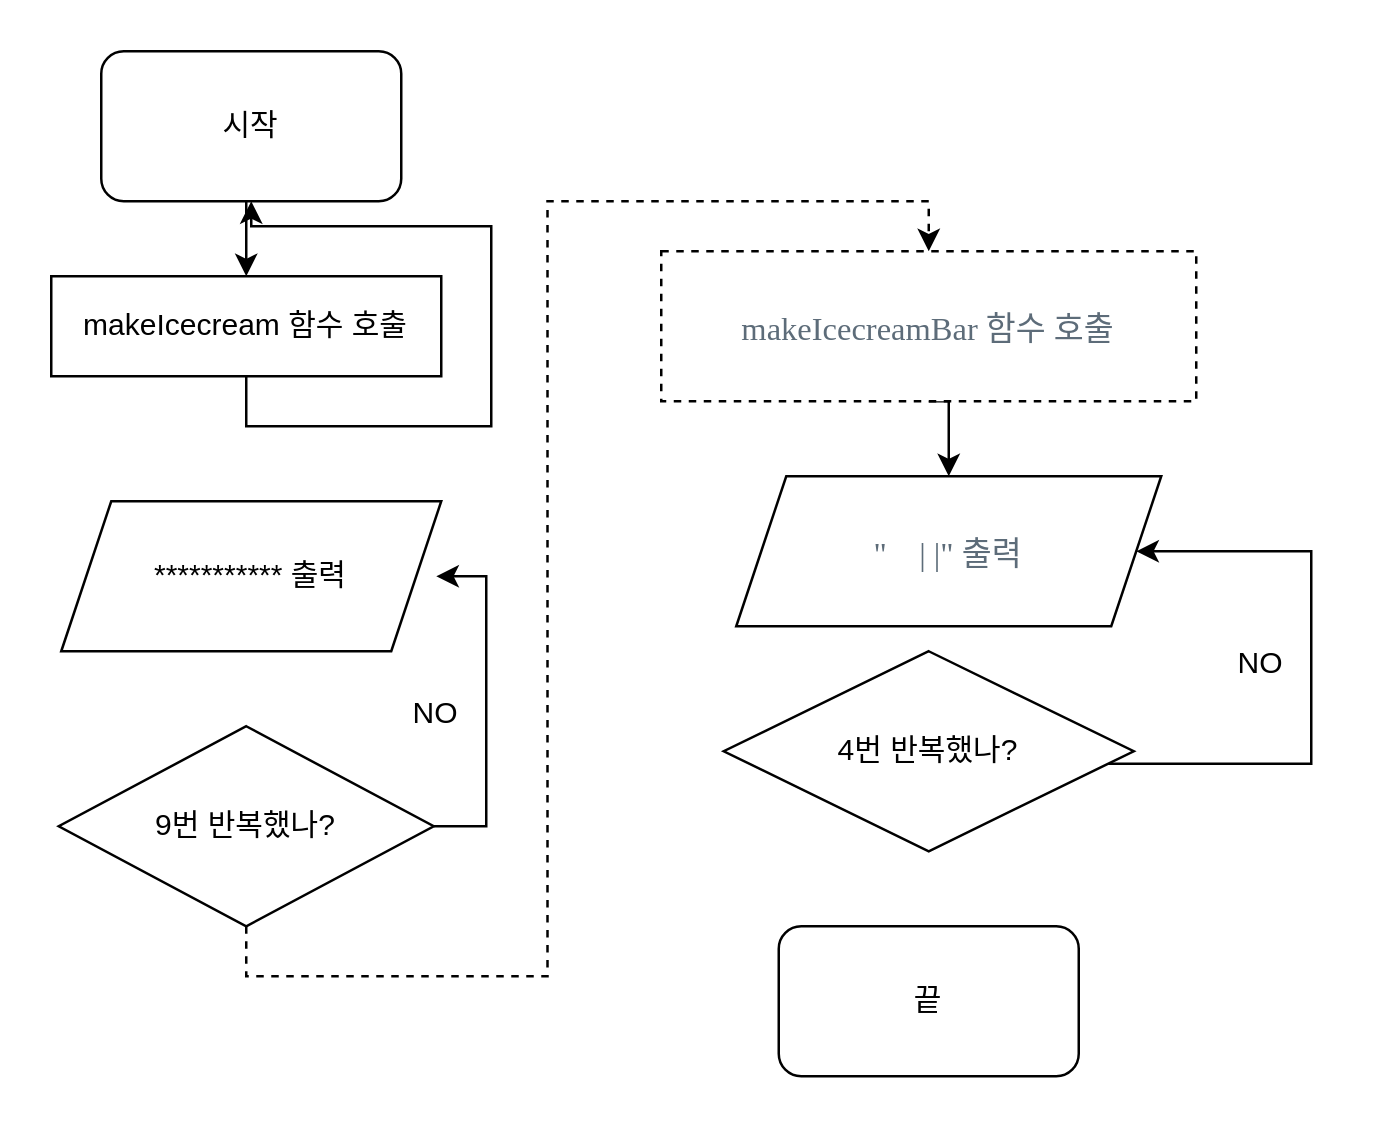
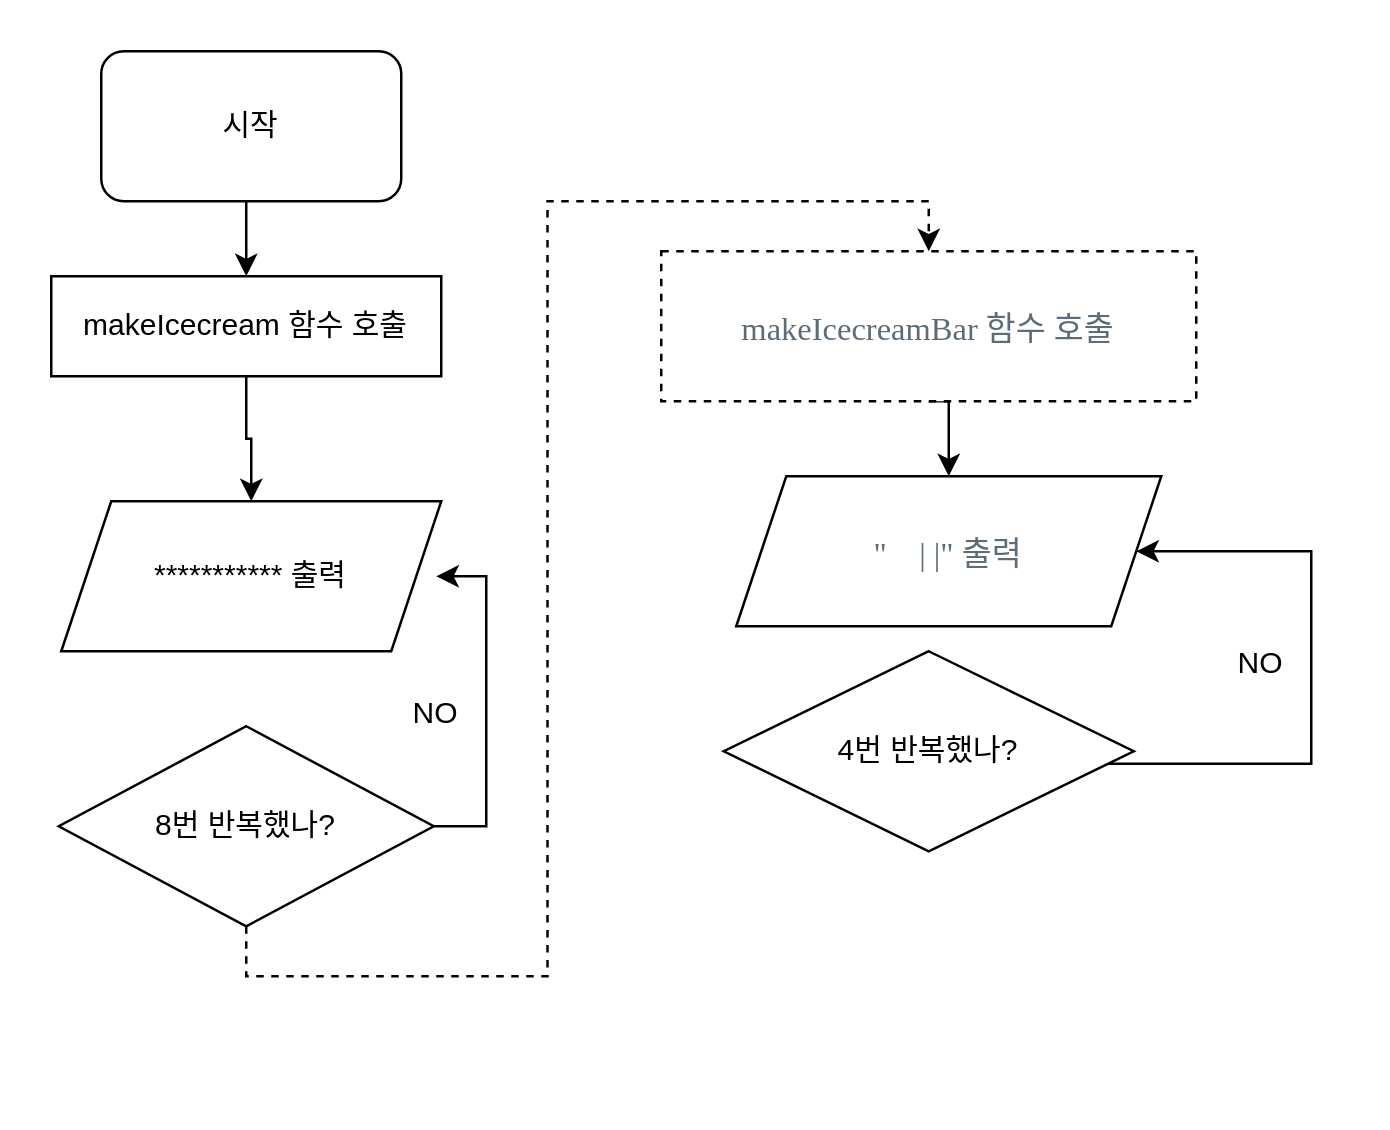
edge "makeIcecream 함수 호출" -> "시작": now "makeIcecream 함수 호출" -> "*********** 출력"
node "9번 반복했나?": label "9번 반복했나?" -> "8번 반복했나?"
node "끝": removed
